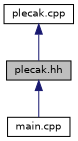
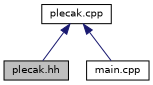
edge "main.cpp" -> "plecak.hh": now "main.cpp" -> "plecak.cpp"
